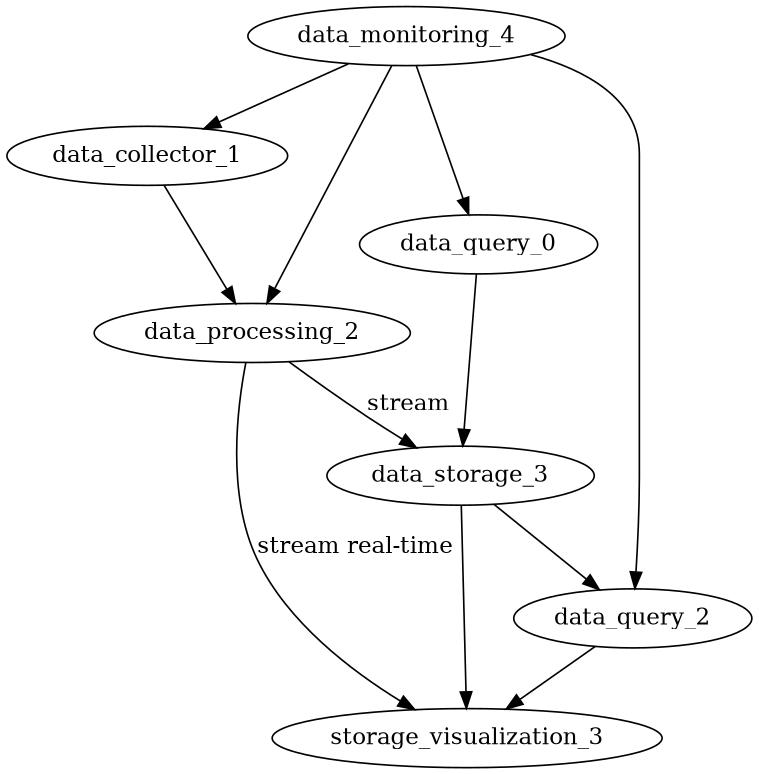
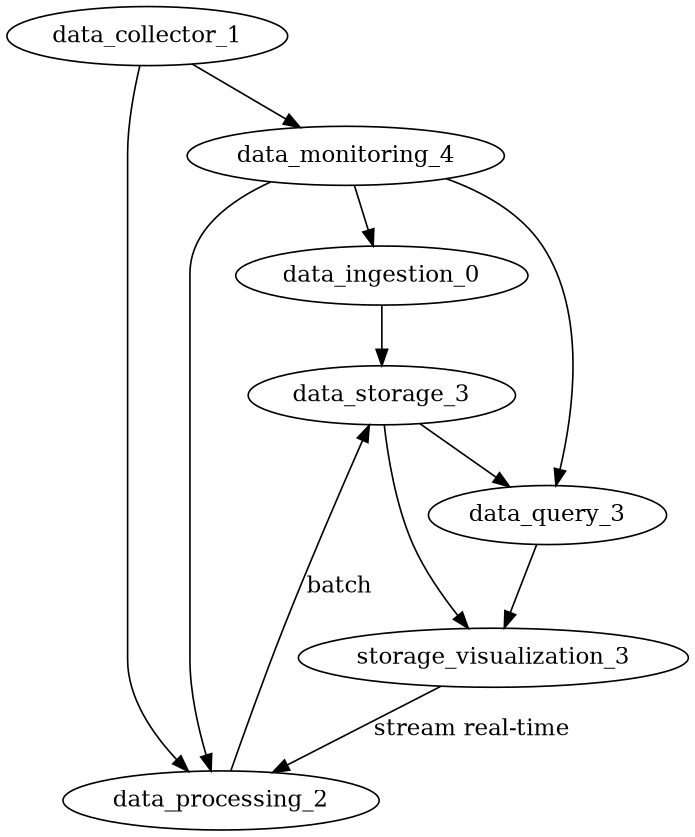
edge "data_monitoring_4" -> "data_collector_1": reversed
node "data_query_0": label "data_query_0" -> "data_ingestion_0"
edge "data_processing_2" -> "data_storage_3": label "stream" -> "batch"
edge "data_processing_2" -> "storage_visualization_3": reversed
node "data_query_2": label "data_query_2" -> "data_query_3"
